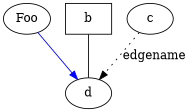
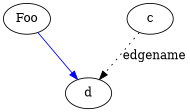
node "b": removed
